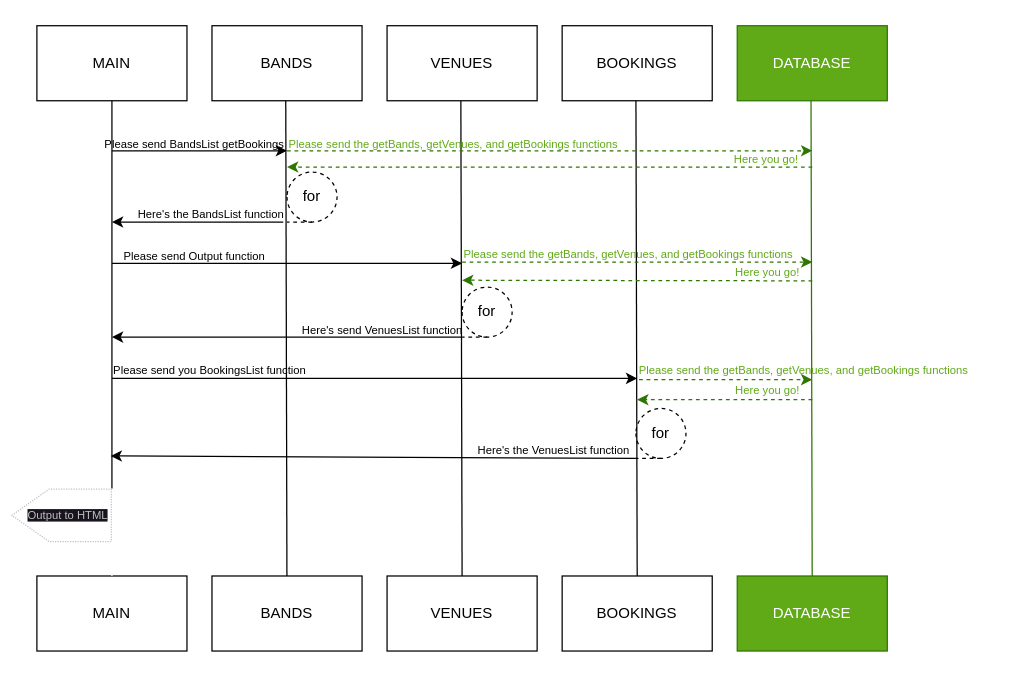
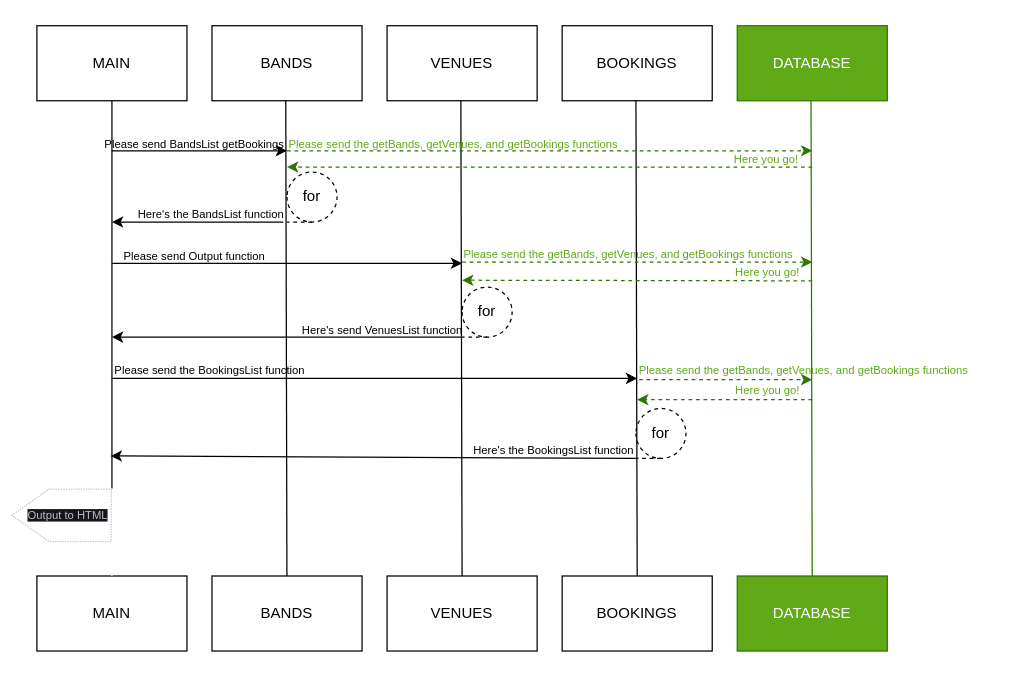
node "Please send you BookingsList function": label "Please send you BookingsList function" -> "Please send the BookingsList function"
node "Here's the VenuesList function": label "Here's the VenuesList function" -> "Here's the BookingsList function"
